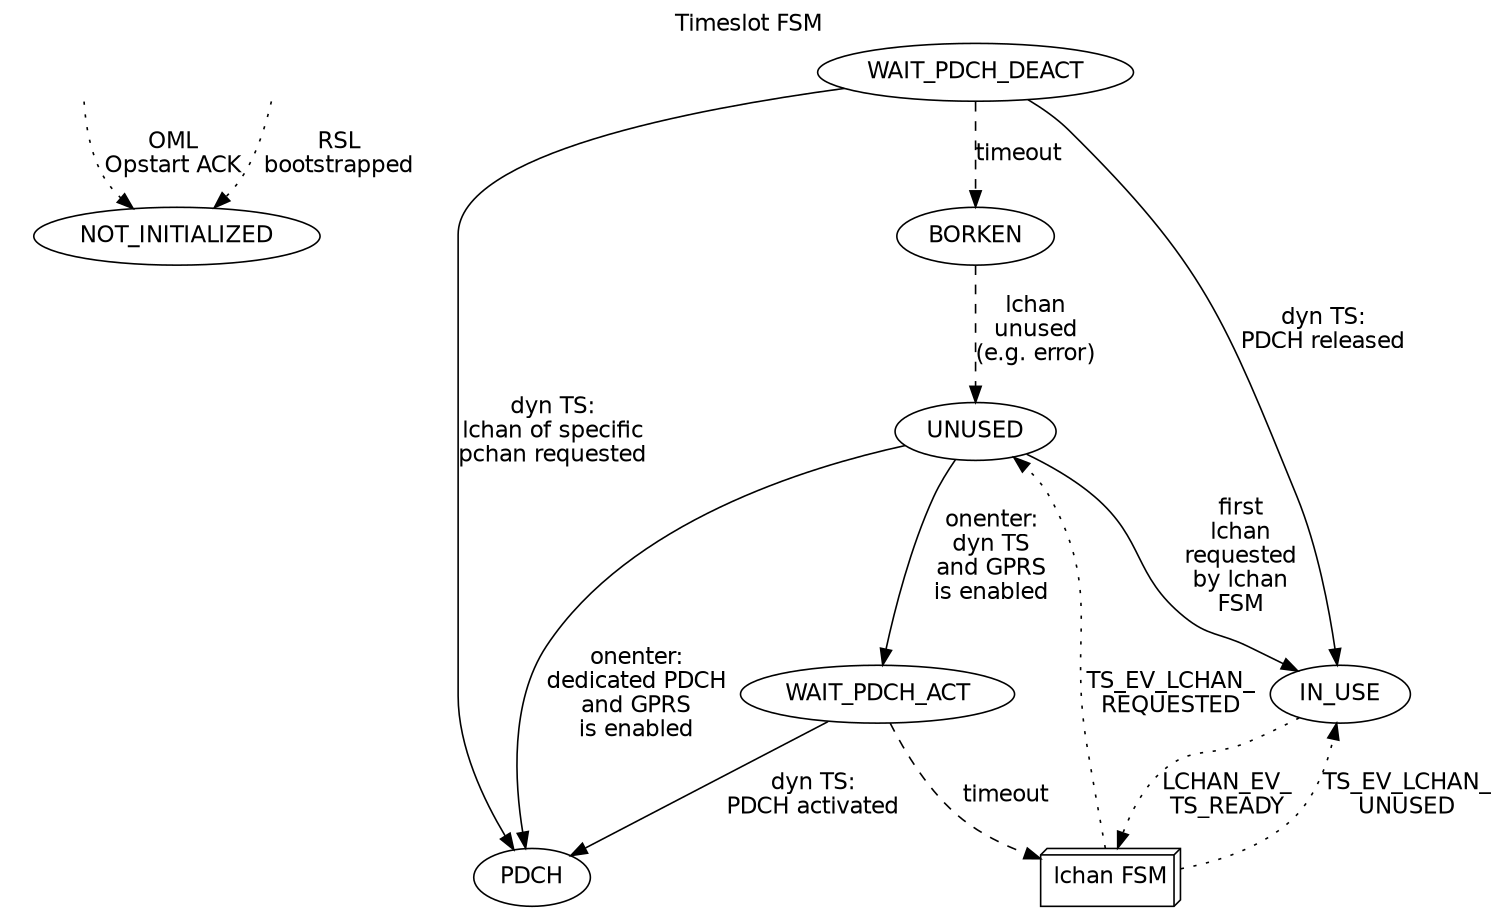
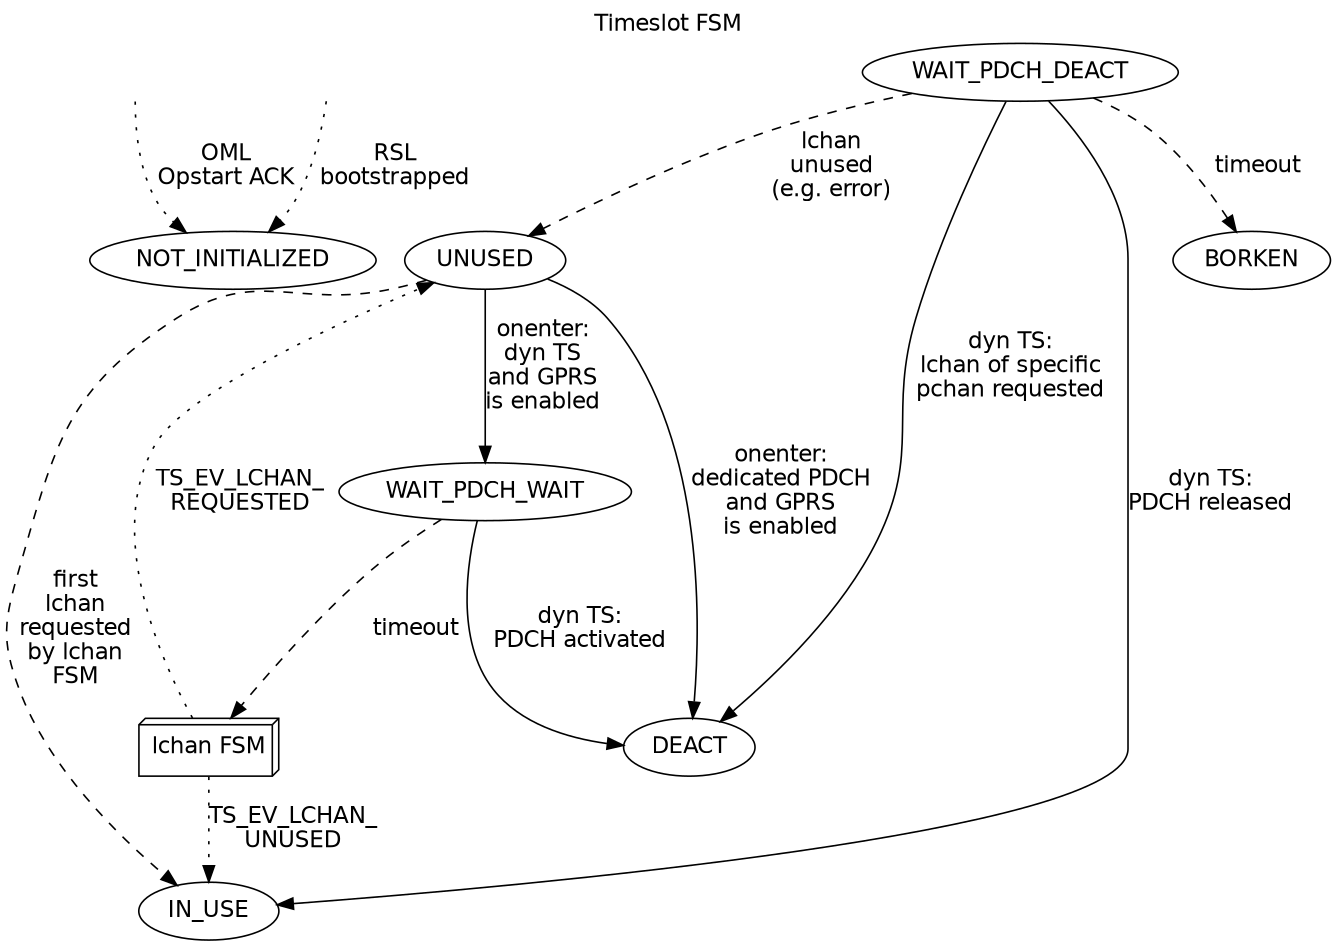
edge "BORKEN" -> "UNUSED": now "WAIT_PDCH_DEACT" -> "UNUSED"
edge "UNUSED" -> "IN_USE": style solid -> dashed
node "WAIT_PDCH_ACT": label "WAIT_PDCH_ACT" -> "WAIT_PDCH_WAIT"
edge "IN_USE" -> "lchan FSM": removed, label "LCHAN_EV_ TS_READY"
node "PDCH": label "PDCH" -> "DEACT"
